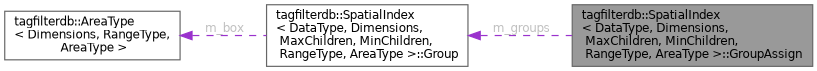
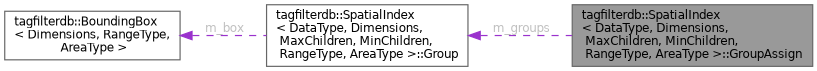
node "tagfilterdb::AreaType < Dimensions, RangeType, AreaType >": label "tagfilterdb::AreaType < Dimensions, RangeType, AreaType >" -> "tagfilterdb::BoundingBox < Dimensions, RangeType, AreaType >"
